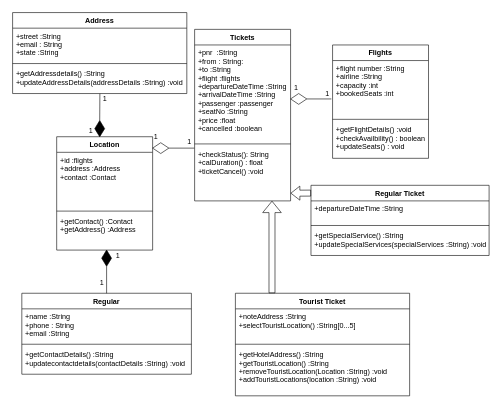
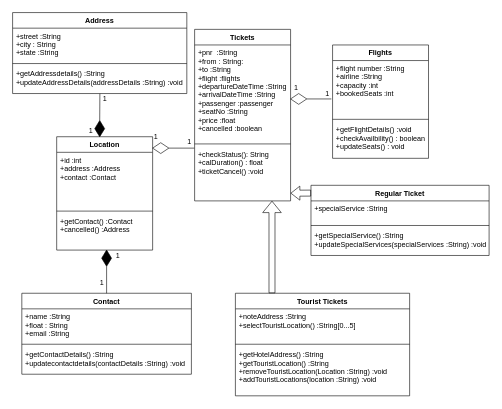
node "+street :String +email : String +state :String": label "+street :String +email : String +state :String" -> "+street :String +city : String +state :String"
node "+id :flights +address :Address +contact :Contact": label "+id :flights +address :Address +contact :Contact" -> "+id :int +address :Address +contact :Contact"
node "+departureDateTime :String": label "+departureDateTime :String" -> "+specialService :String"
node "+getContact() :Contact +getAddress() :Address": label "+getContact() :Contact +getAddress() :Address" -> "+getContact() :Contact +cancelled() :Address"
node "Regular": label "Regular" -> "Contact"
node "Tourist Ticket": label "Tourist Ticket" -> "Tourist Tickets"
node "+name :String +phone : String +email :String": label "+name :String +phone : String +email :String" -> "+name :String +float : String +email :String"
